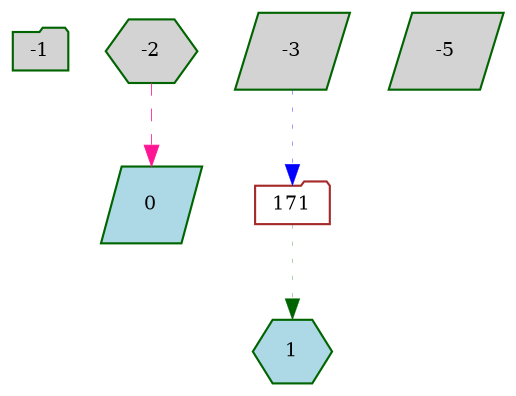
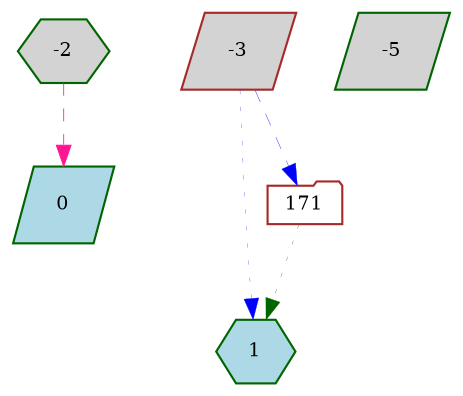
node "-1": removed
node "-3": color darkgreen -> brown
edge "-3" -> "171": style dotted -> dashed
edge "-3" -> "1": added
